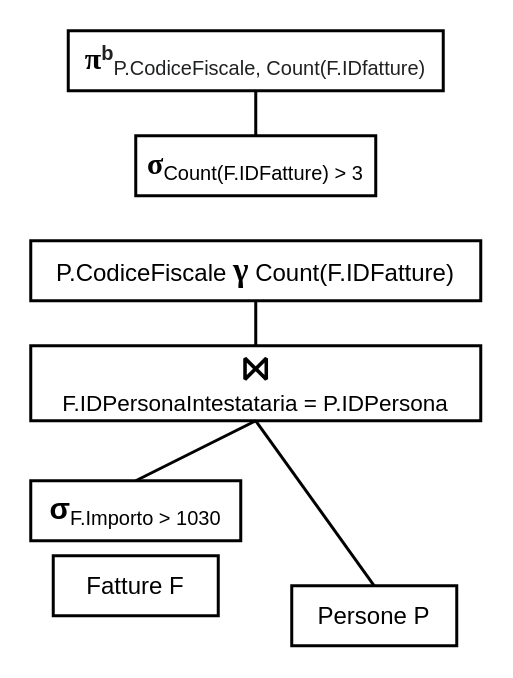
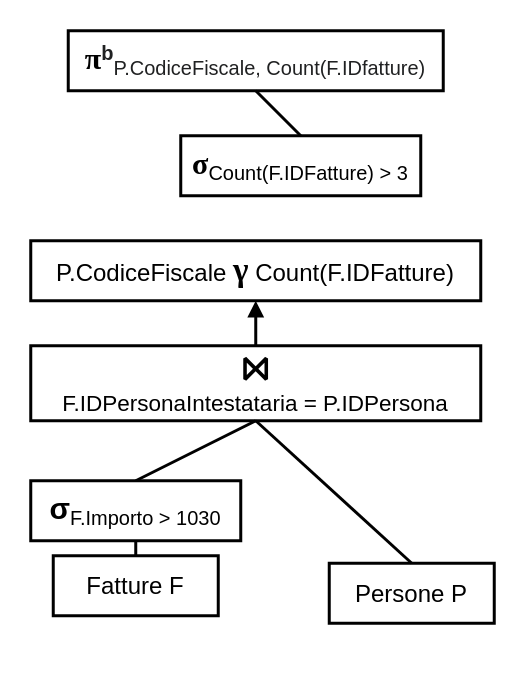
node "σCount(F.IDFatture) > 3": moved (256, 166) -> (301, 166)
edge "P.CodiceFiscale γ Count(F.IDFatture)" -- "⨝ F.IDPersonaIntestataria = P.IDPersona": arrowhead none -> block
edge "σF.Importo > 1030" -- "Fatture F": added
node "Persone P": moved (374, 616) -> (412, 593)
